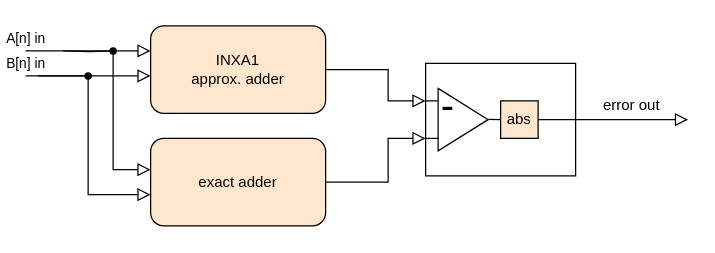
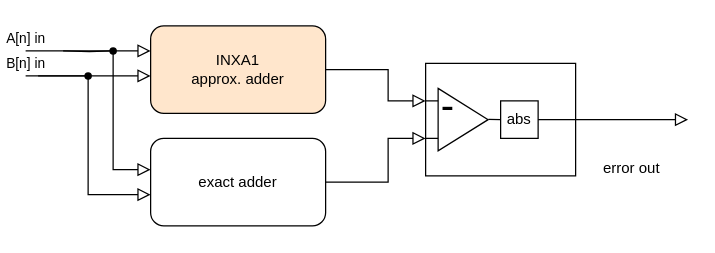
node "error out": moved (632, 106) -> (632, 168)
node "abs": fillcolor #ffe6cc -> #ffffff
node "exact adder": fillcolor #ffe6cc -> #ffffff
